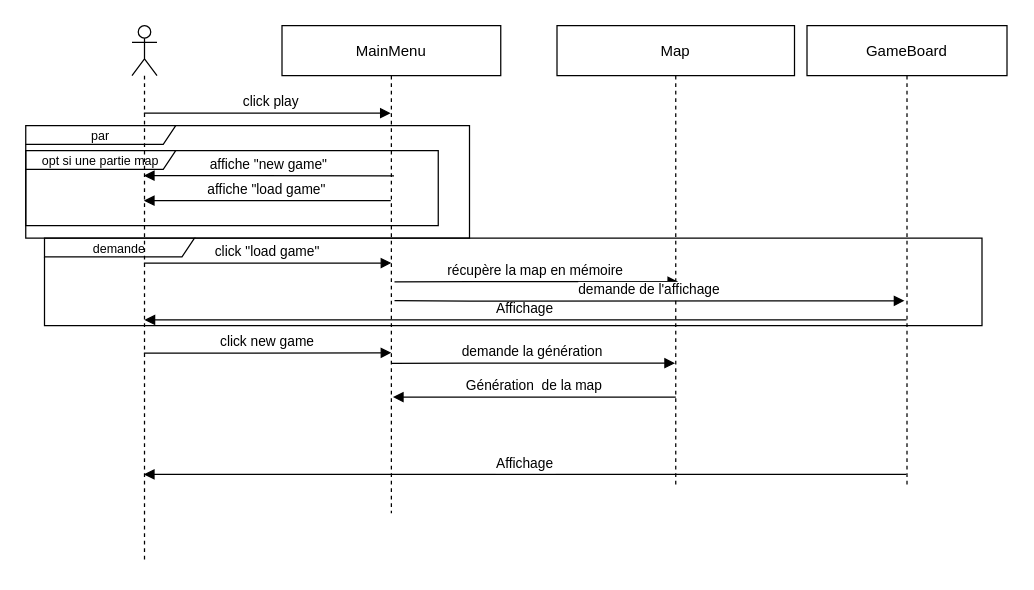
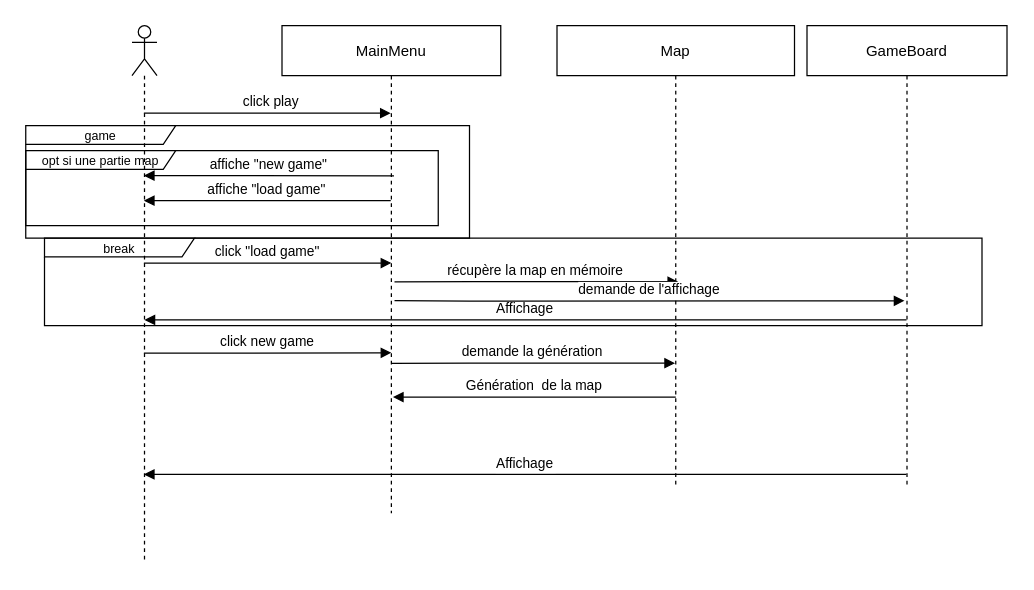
node "par": label "par" -> "game"
node "demande": label "demande" -> "break"
